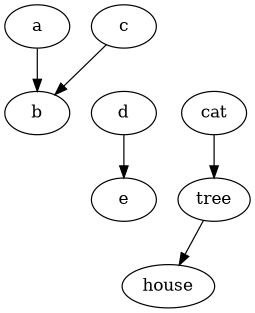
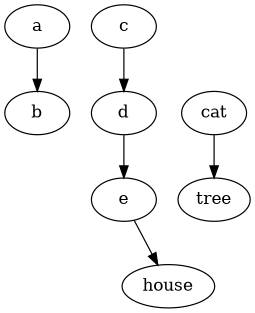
edge "c" -> "b": now "c" -> "d"
edge "tree" -> "house": now "e" -> "house"
